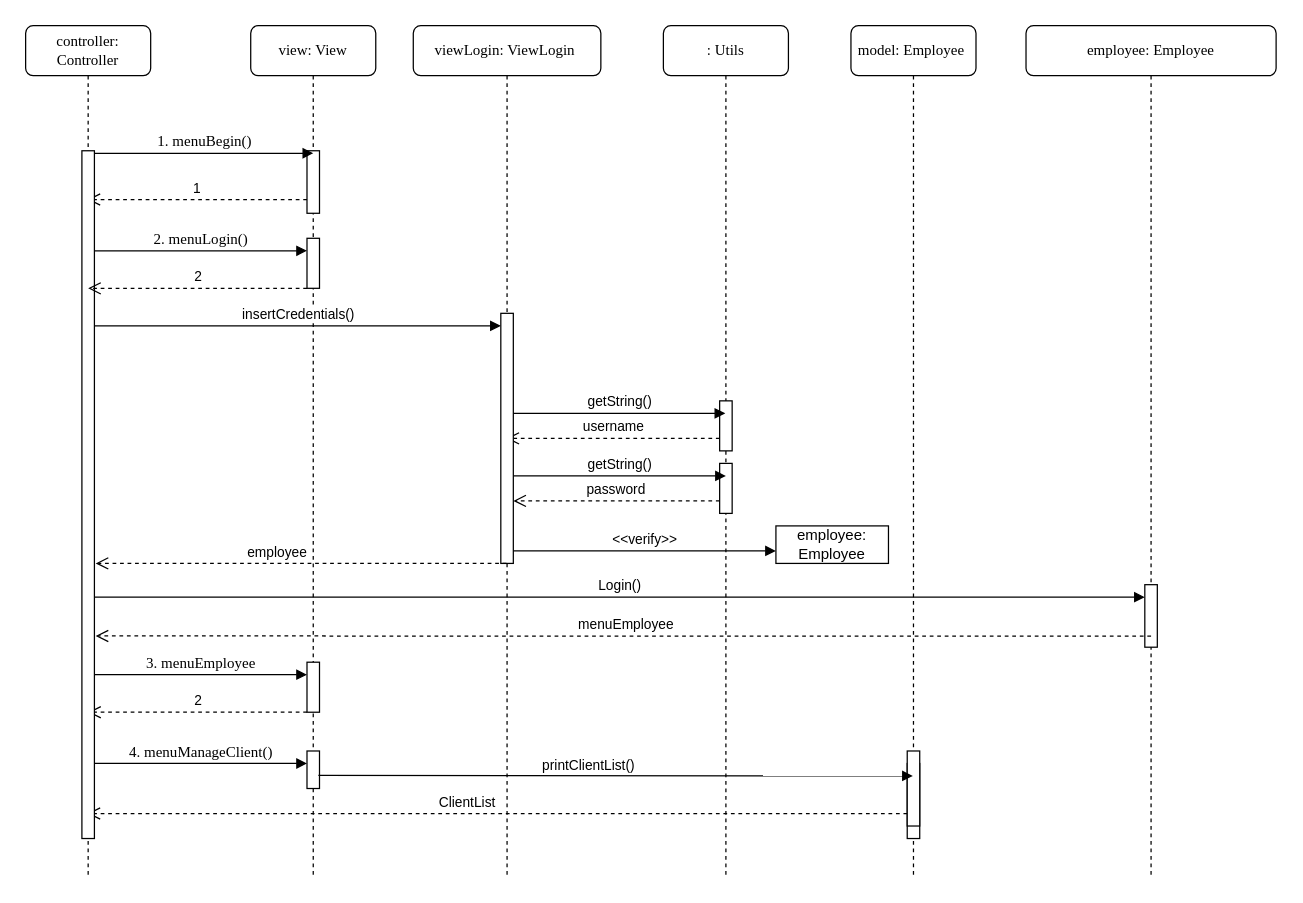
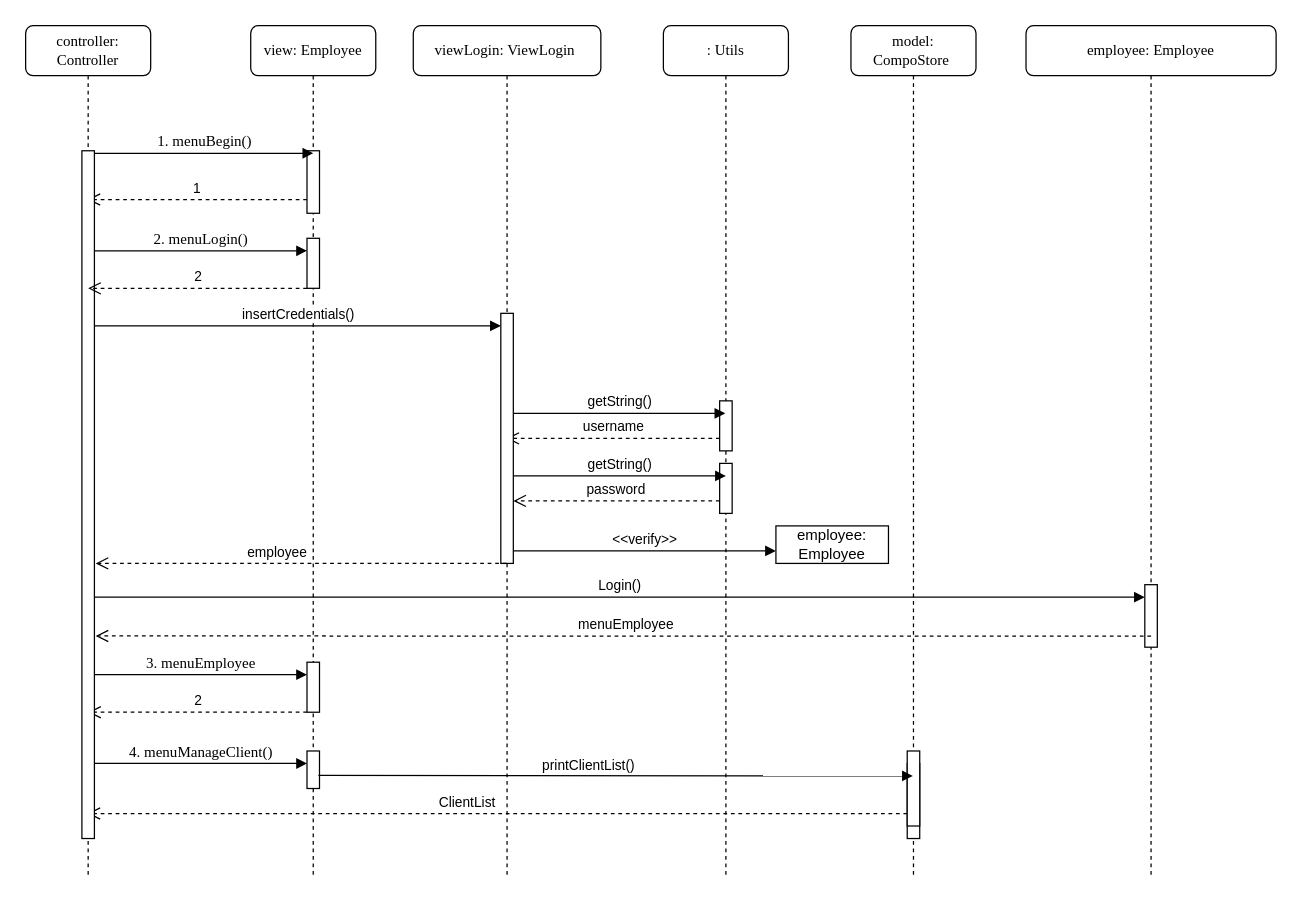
node "view: View": label "view: View" -> "view: Employee"
node "model: Employee": label "model: Employee" -> "model: CompoStore"
